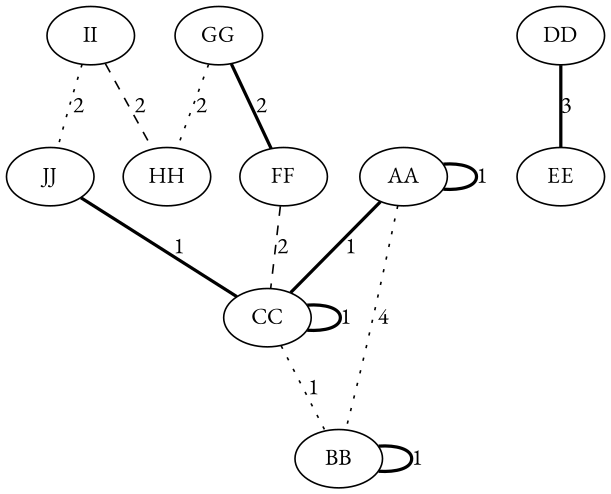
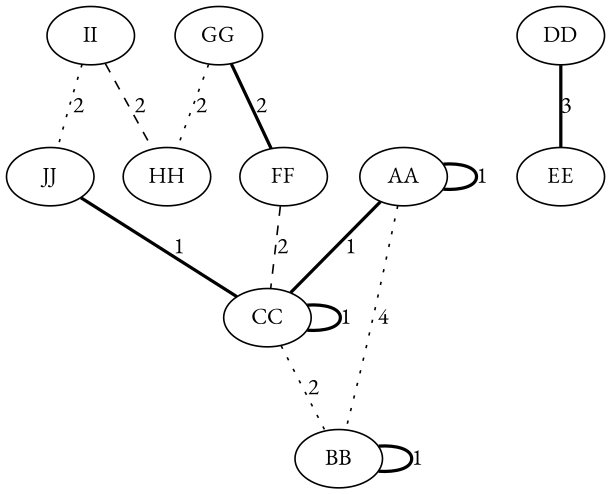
edge "CC" -- "BB": label "1" -> "2"
